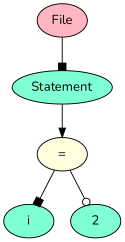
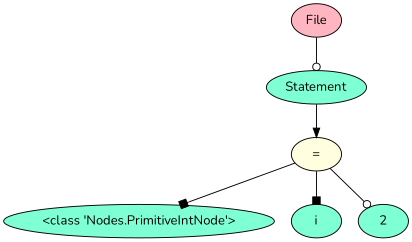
edge "File" -> "Statement": arrowhead box -> odot
node "<class 'Nodes.PrimitiveIntNode'>": added
